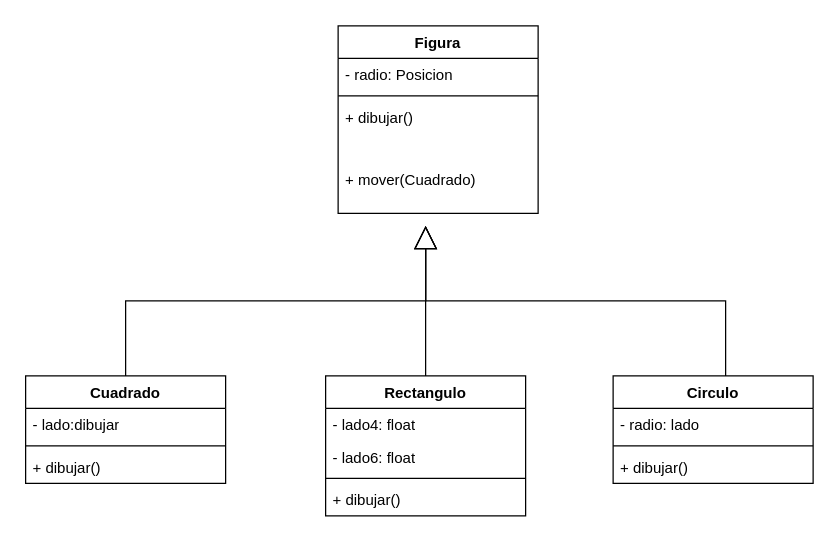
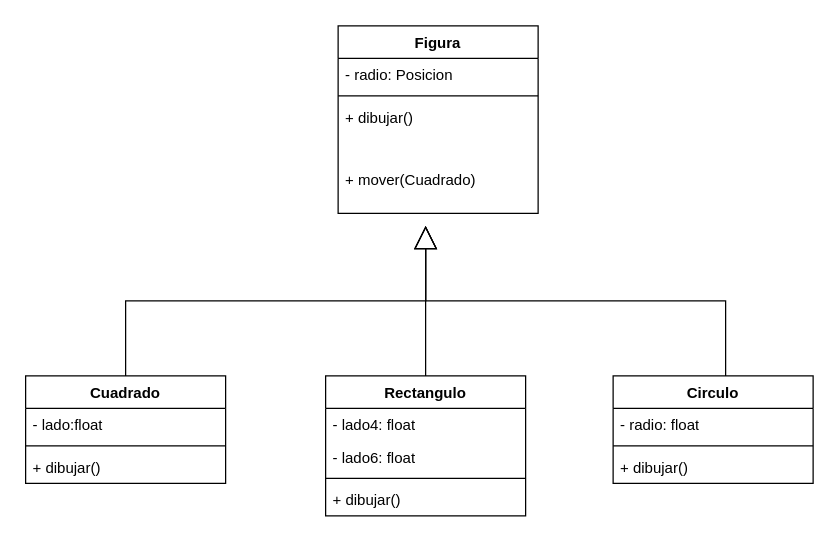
node "- lado:dibujar": label "- lado:dibujar" -> "- lado:float"
node "- radio: lado": label "- radio: lado" -> "- radio: float"
